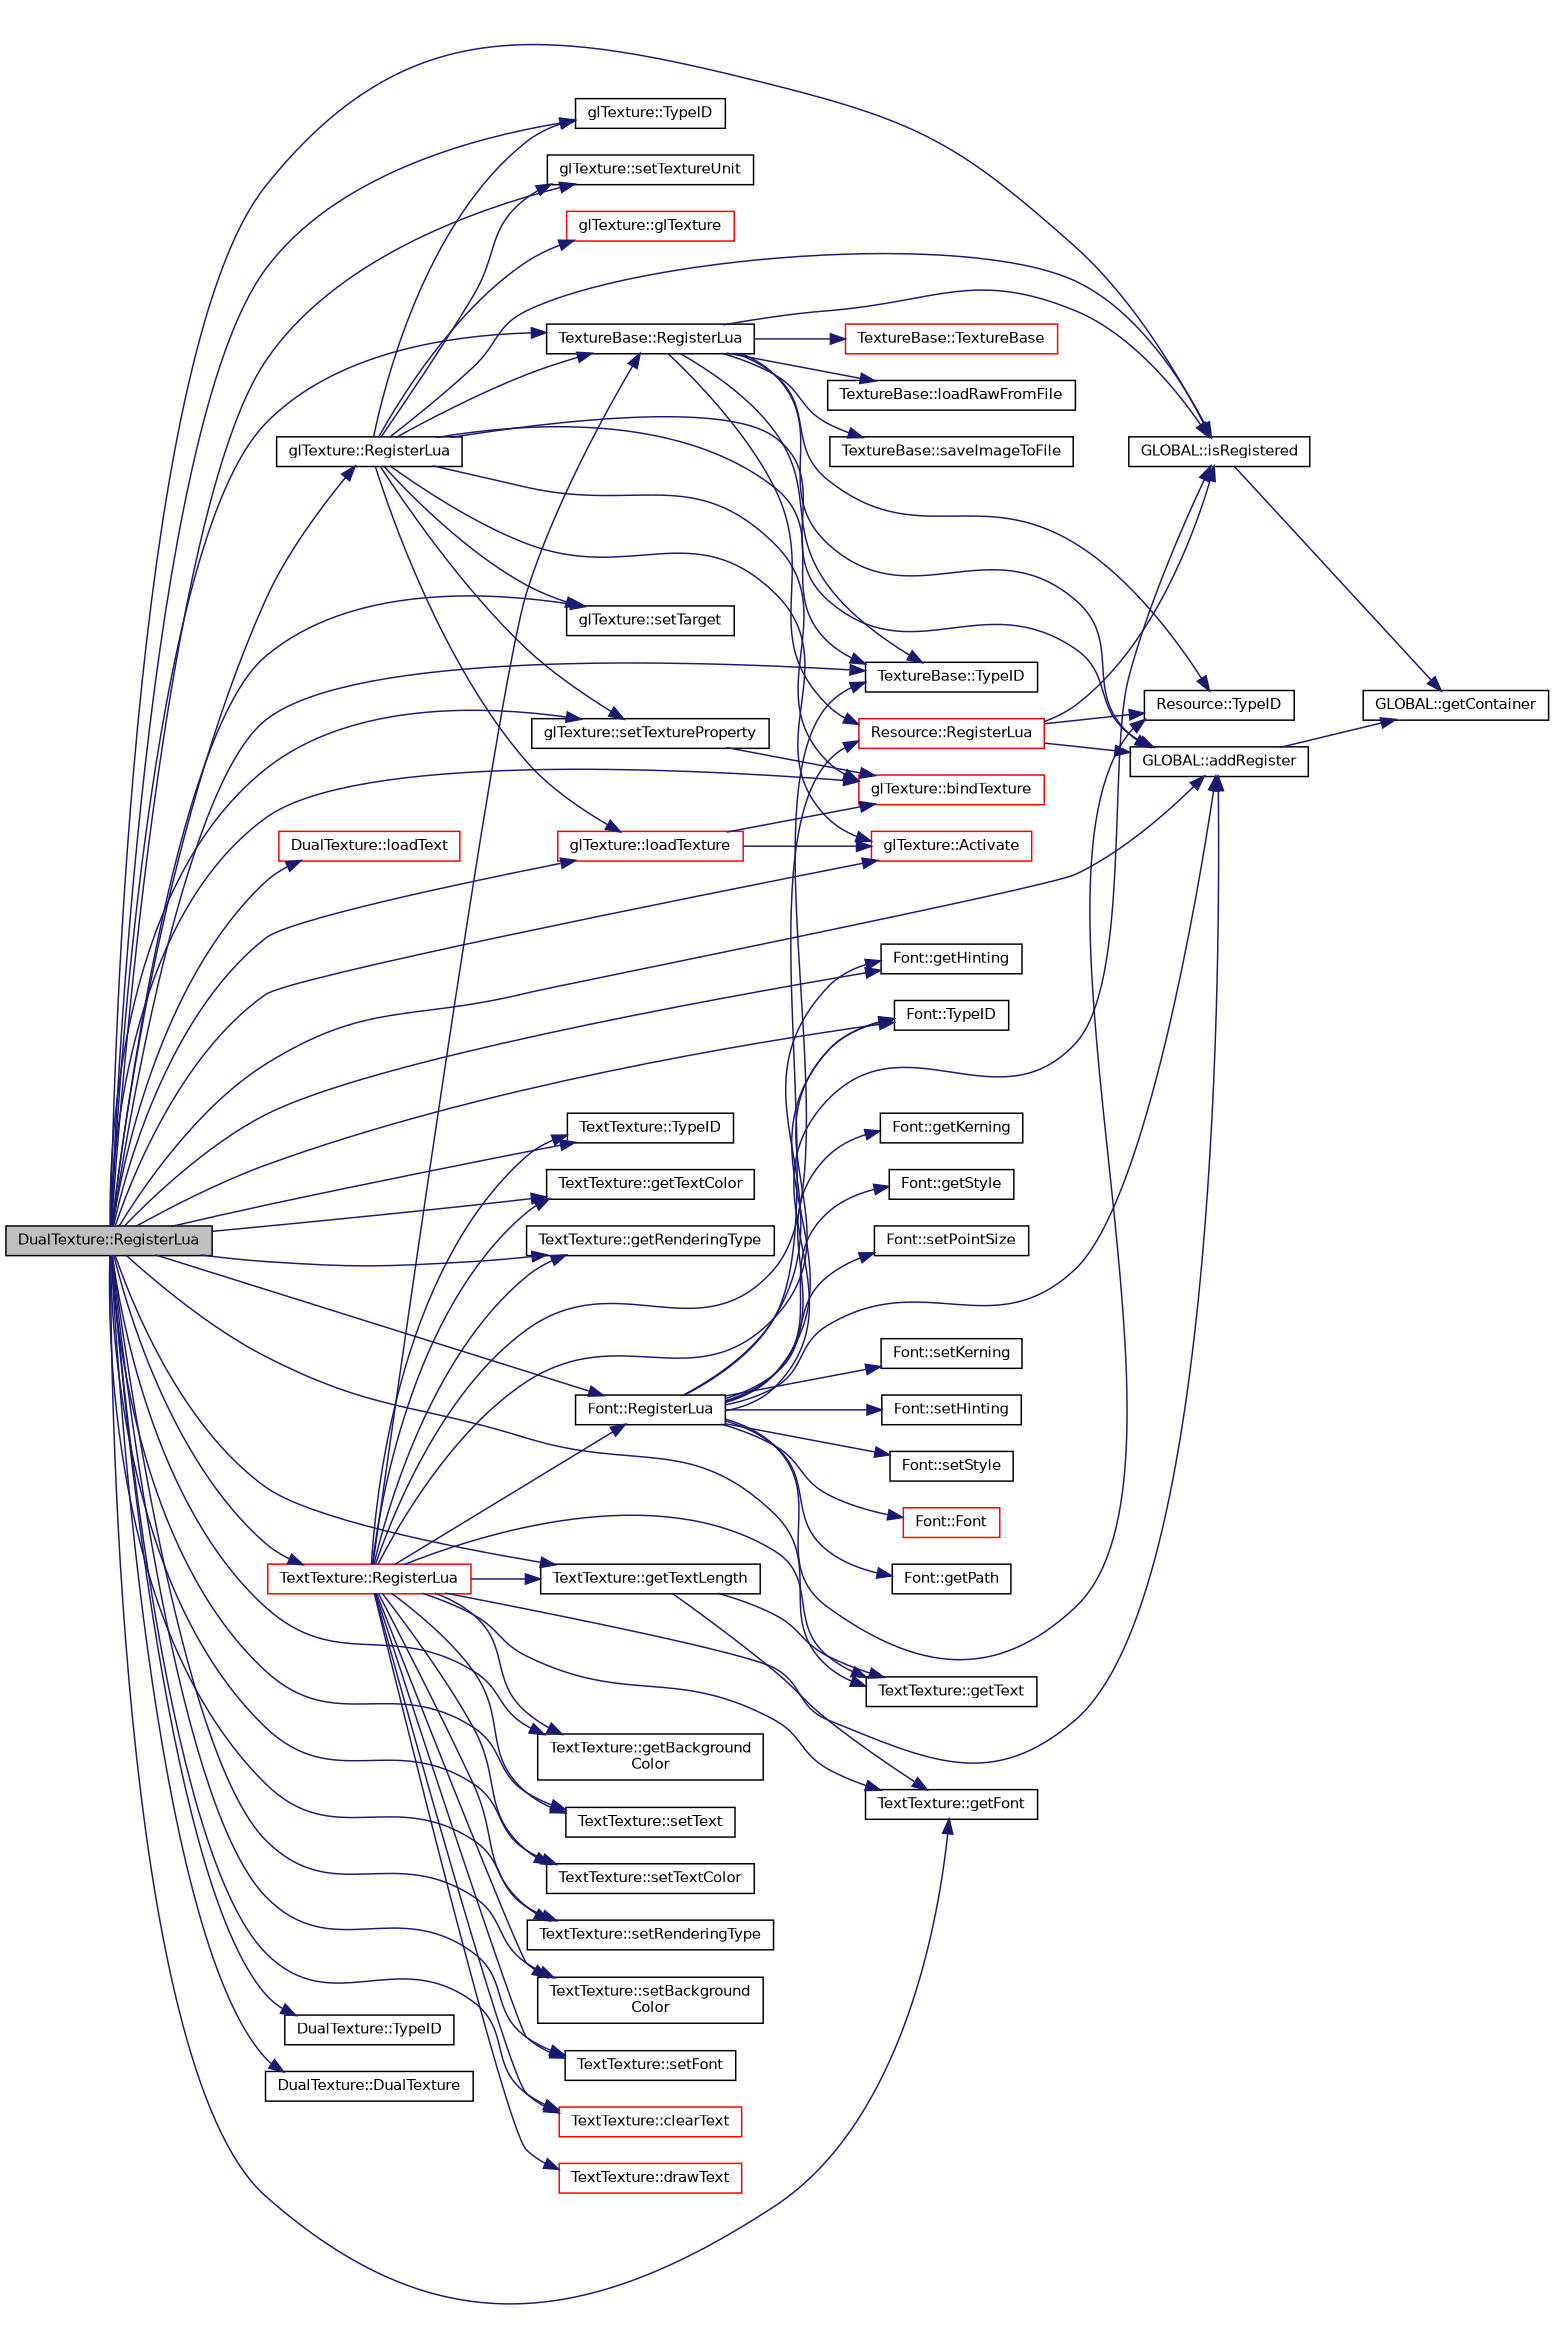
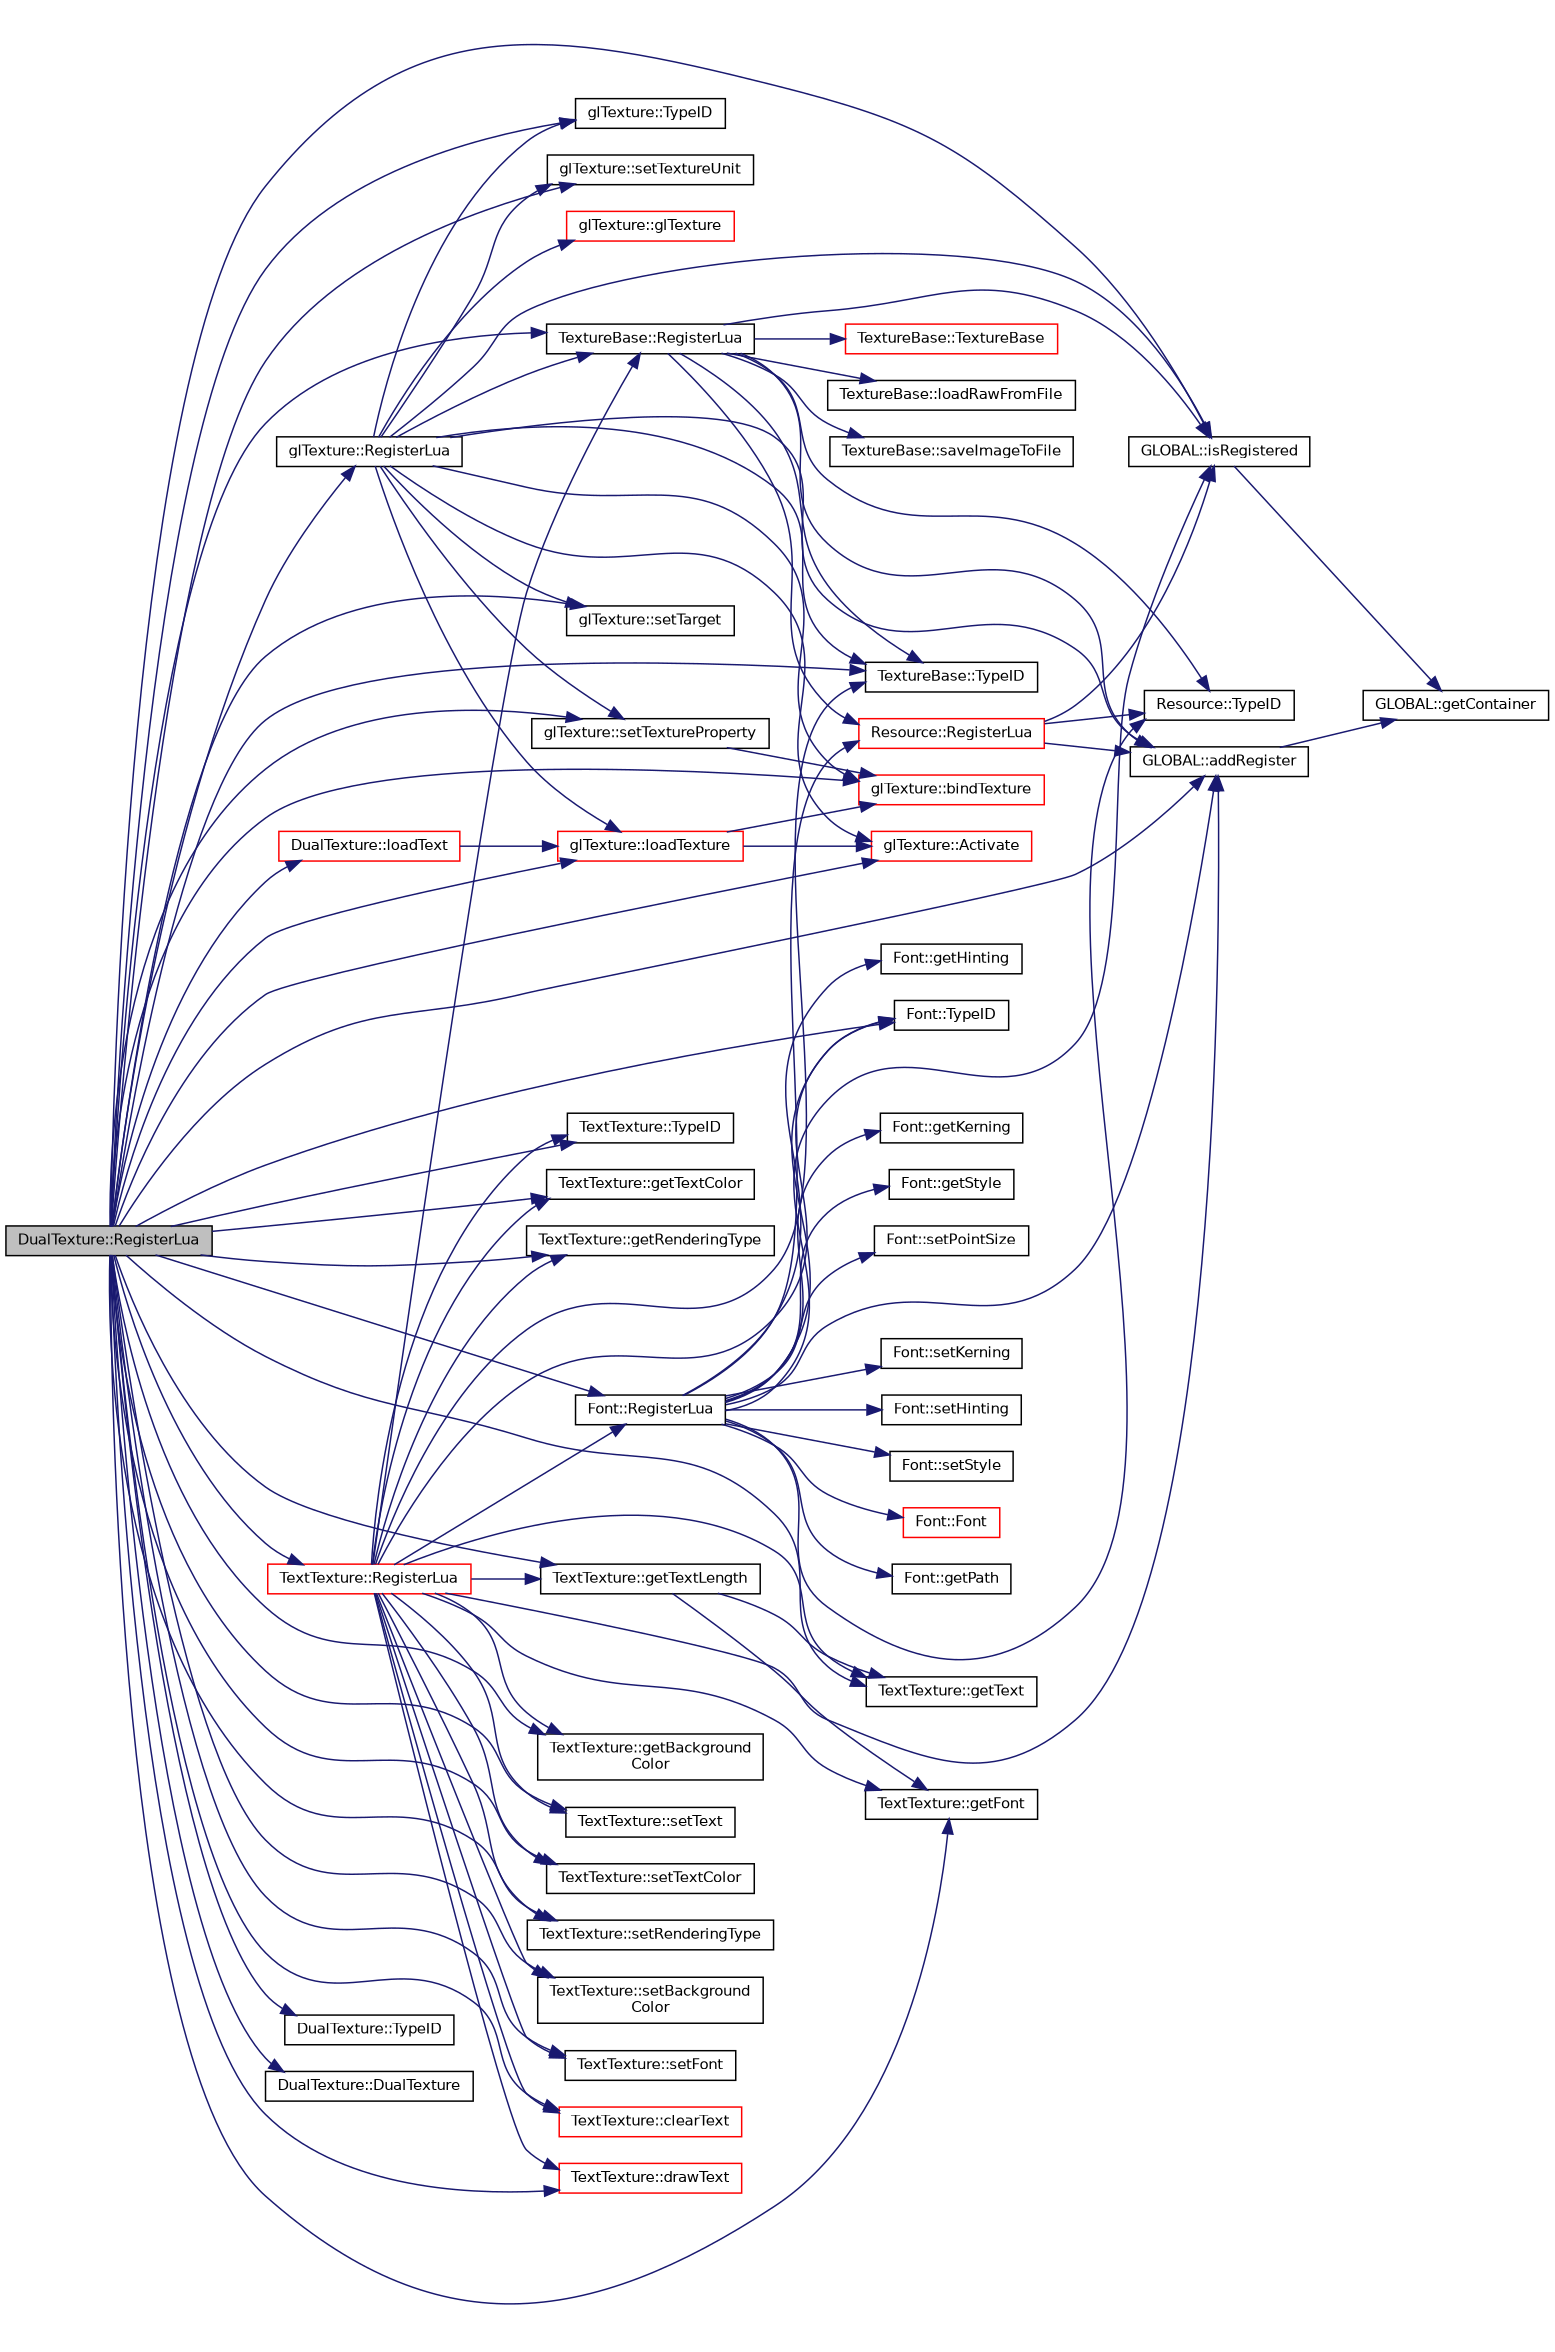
edge "DualTexture::loadText" -> "glTexture::loadTexture": added
edge "DualTexture::RegisterLua" -> "Font::getHinting": now "DualTexture::RegisterLua" -> "TextTexture::drawText"
